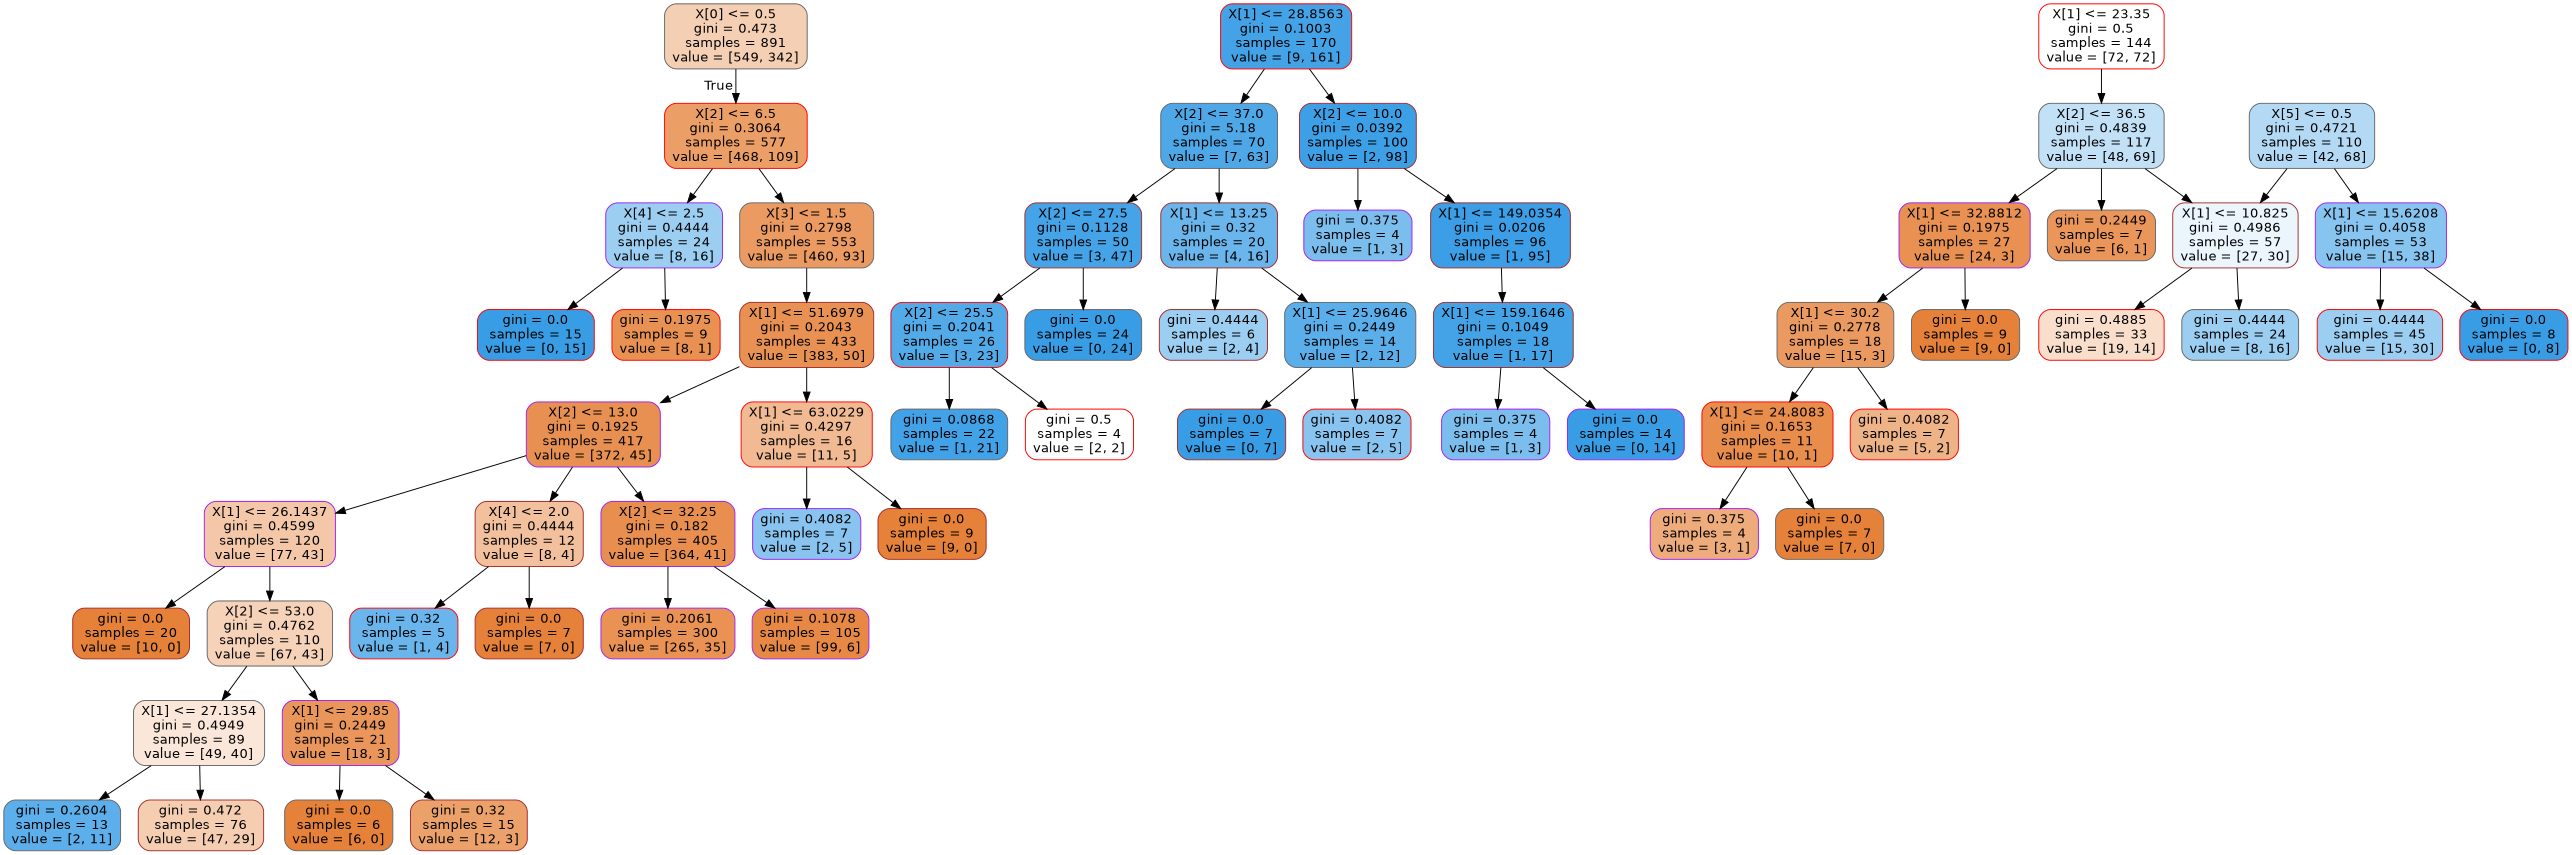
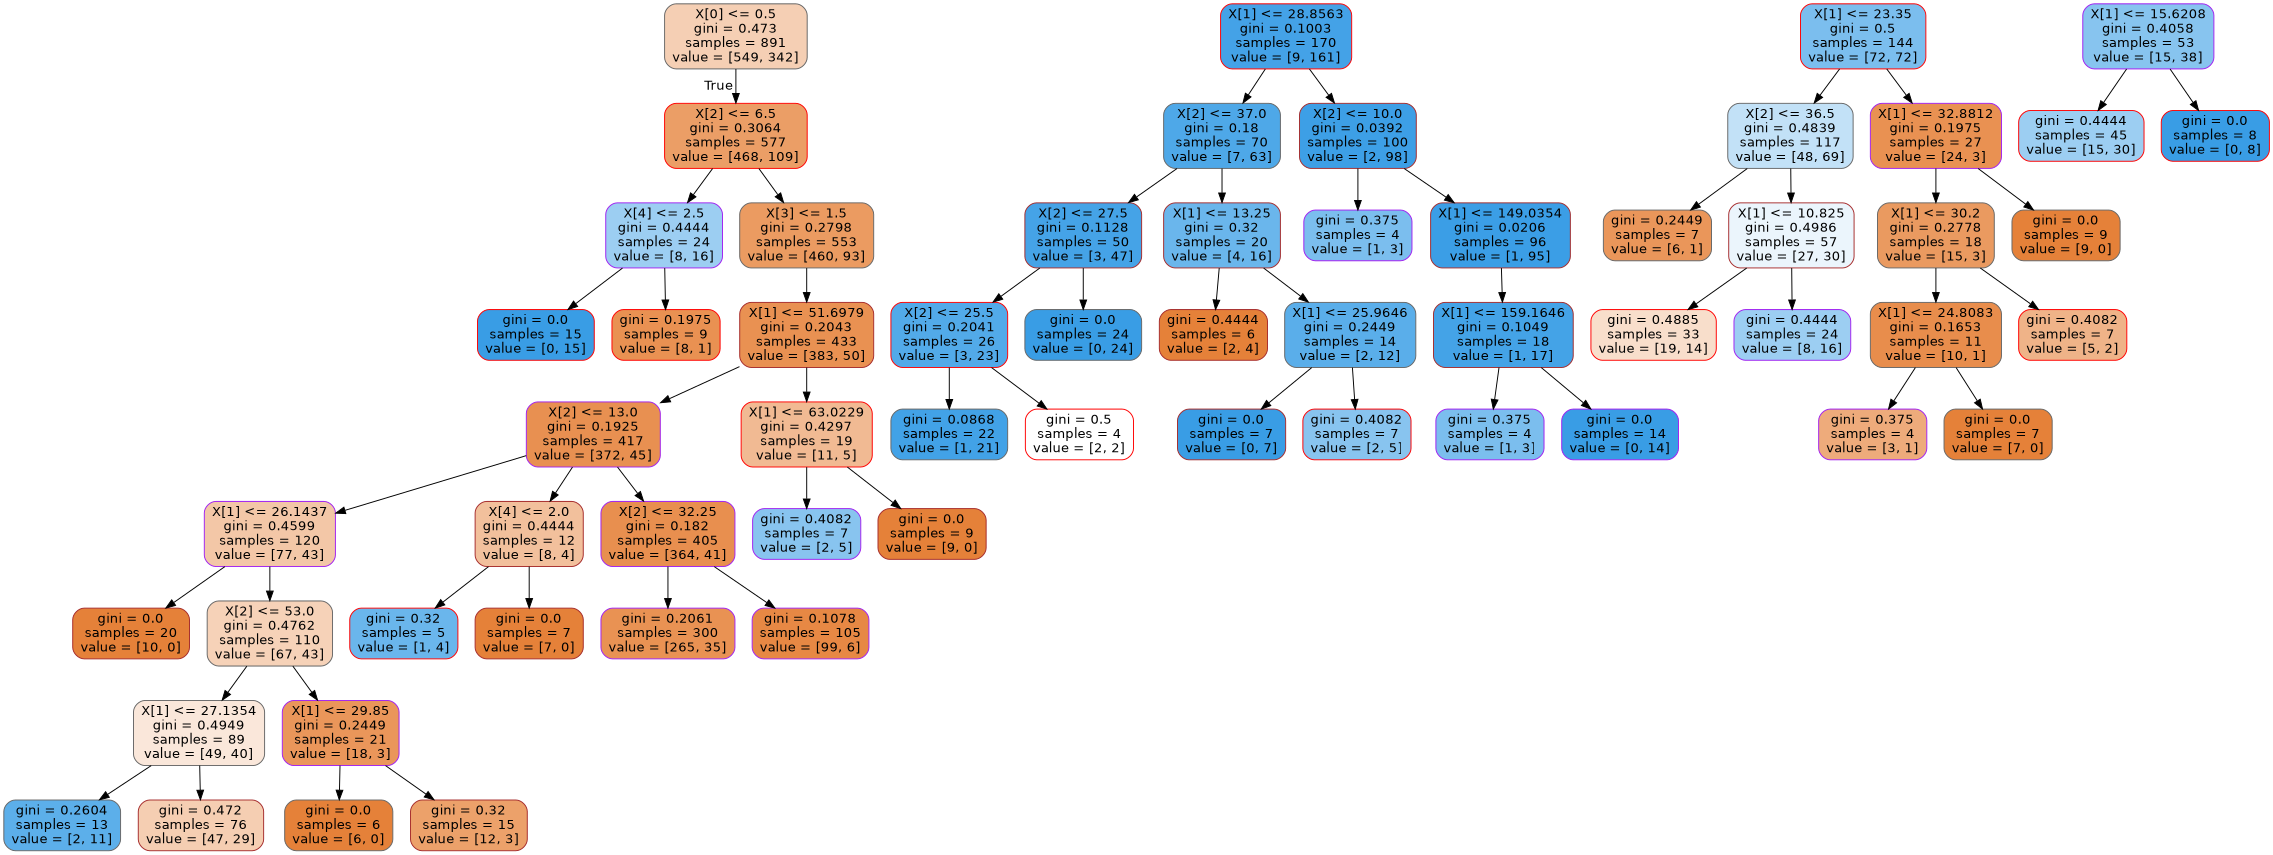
node "X[1] <= 23.35 gini = 0.5 samples = 144 value = [72, 72]": fillcolor #e5813900 -> #399de5aa
node "X[2] <= 37.0 gini = 5.18 samples = 70 value = [7, 63]": label "X[2] <= 37.0 gini = 5.18 samples = 70 value = [7, 63]" -> "X[2] <= 37.0 gini = 0.18 samples = 70 value = [7, 63]"
node "X[5] <= 0.5 gini = 0.4721 samples = 110 value = [42, 68]": removed
edge "X[2] <= 36.5 gini = 0.4839 samples = 117 value = [48, 69]" -> "X[1] <= 32.8812 gini = 0.1975 samples = 27 value = [24, 3]": now "X[1] <= 23.35 gini = 0.5 samples = 144 value = [72, 72]" -> "X[1] <= 32.8812 gini = 0.1975 samples = 27 value = [24, 3]"
node "gini = 0.4444 samples = 6 value = [2, 4]": fillcolor #399de57f -> #e58139ff
node "gini = 0.4444 samples = 24 value = [8, 16]": color gray40 -> purple
node "X[1] <= 63.0229 gini = 0.4297 samples = 16 value = [11, 5]": label "X[1] <= 63.0229 gini = 0.4297 samples = 16 value = [11, 5]" -> "X[1] <= 63.0229 gini = 0.4297 samples = 19 value = [11, 5]"
node "X[1] <= 24.8083 gini = 0.1653 samples = 11 value = [10, 1]": color red -> gray40
